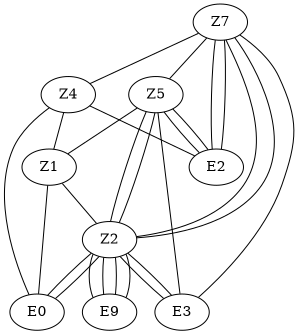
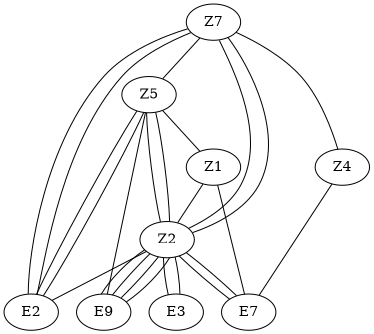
edge "Z4" -- "E2": now "Z2" -- "E2"
edge "Z4" -- "Z1": removed
edge "Z7" -- "E3": removed
edge "Z5" -- "E3": now "Z5" -- "E9"
node "E0": label "E0" -> "E7"
